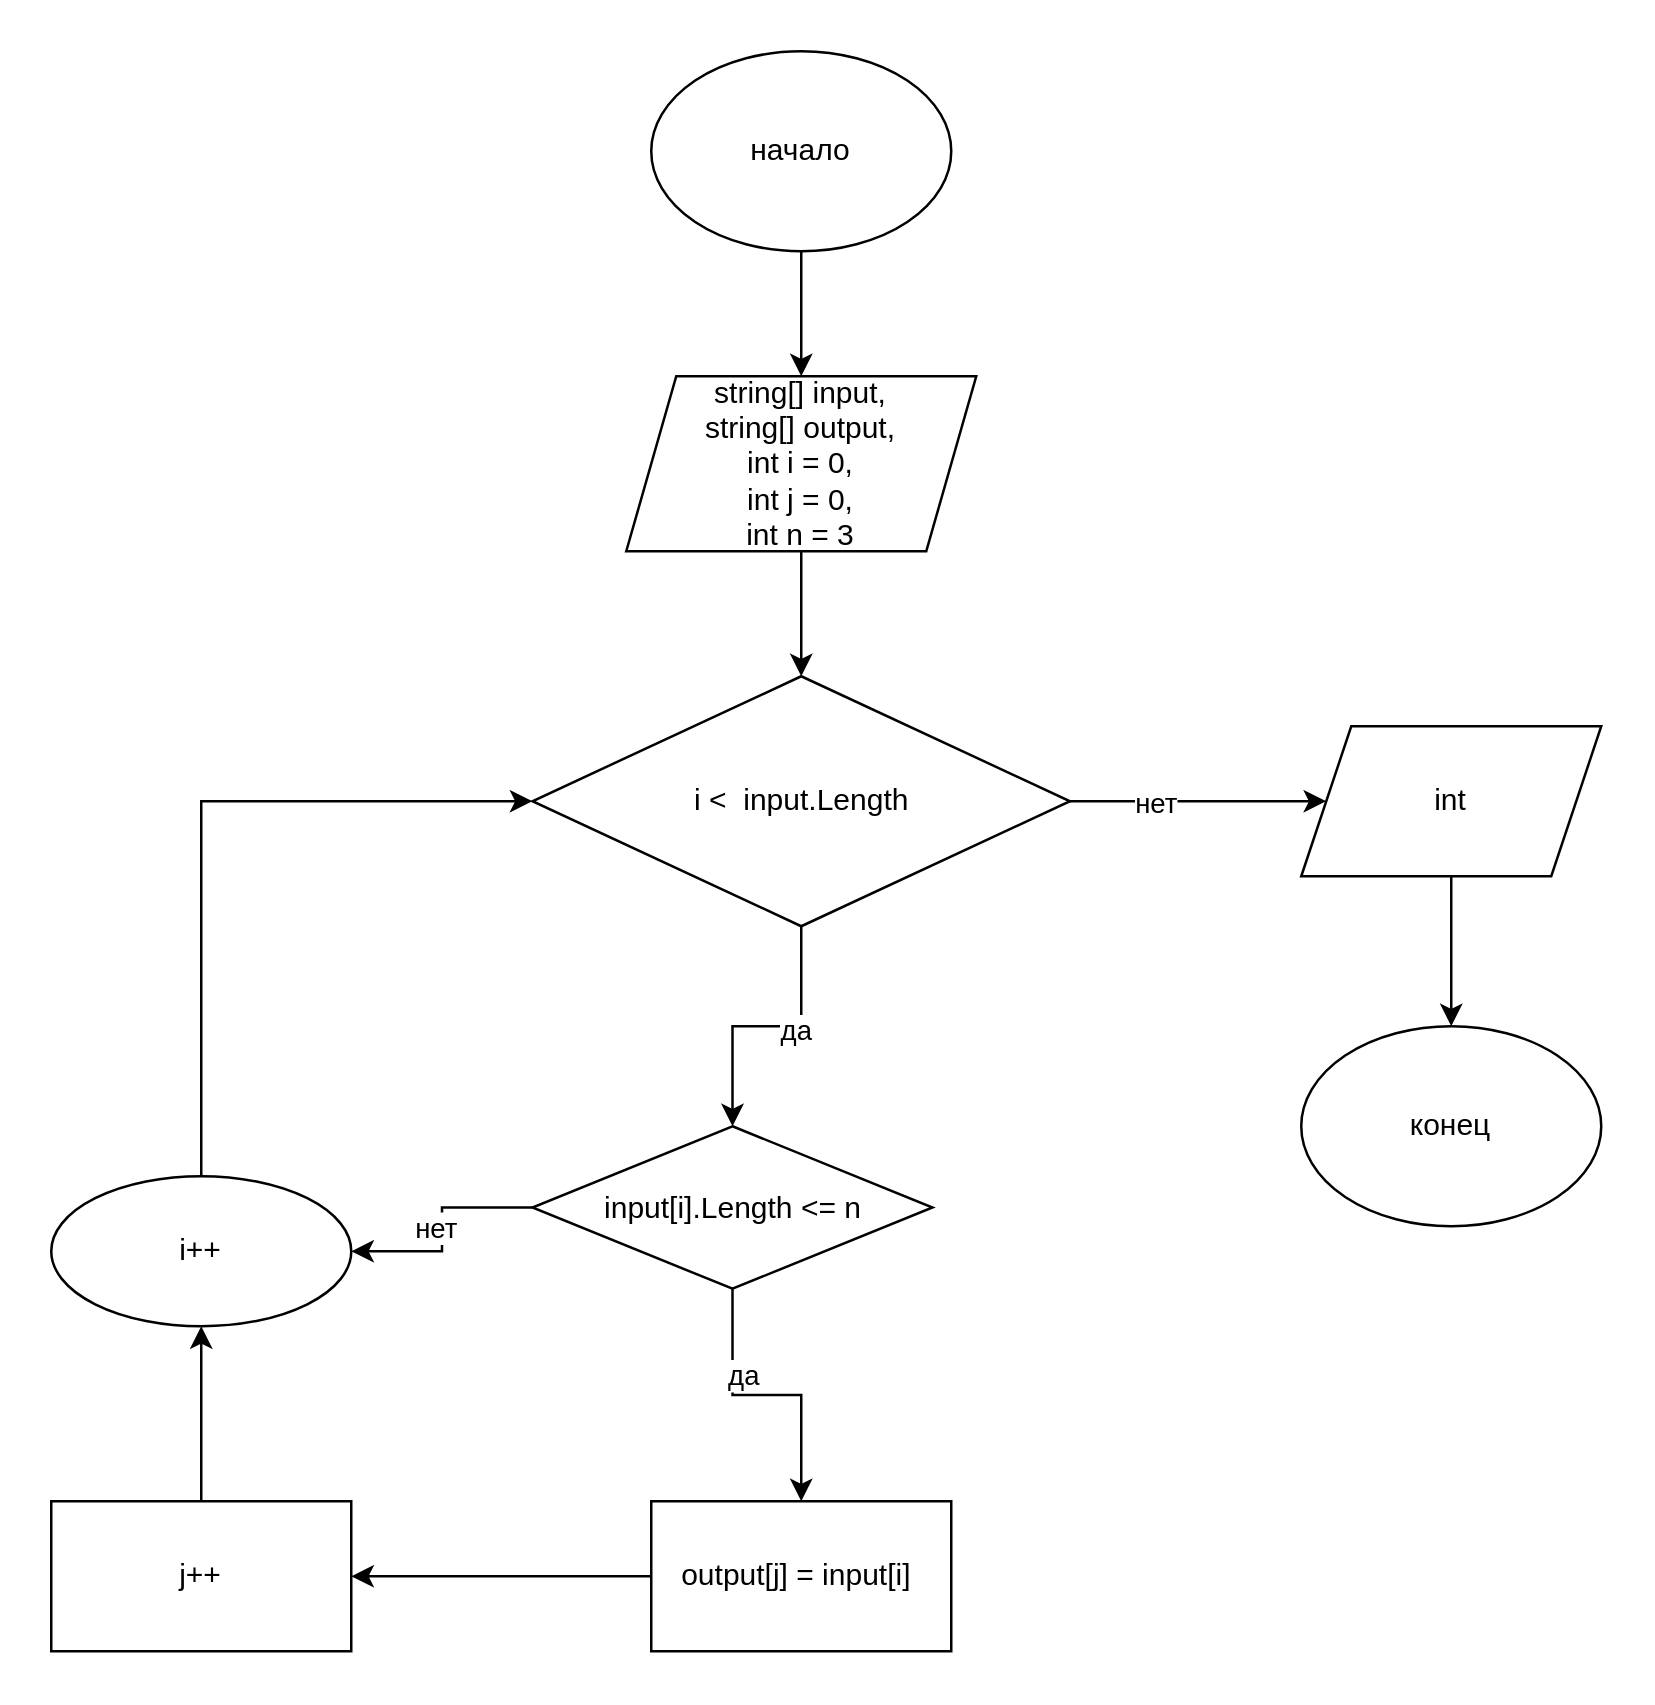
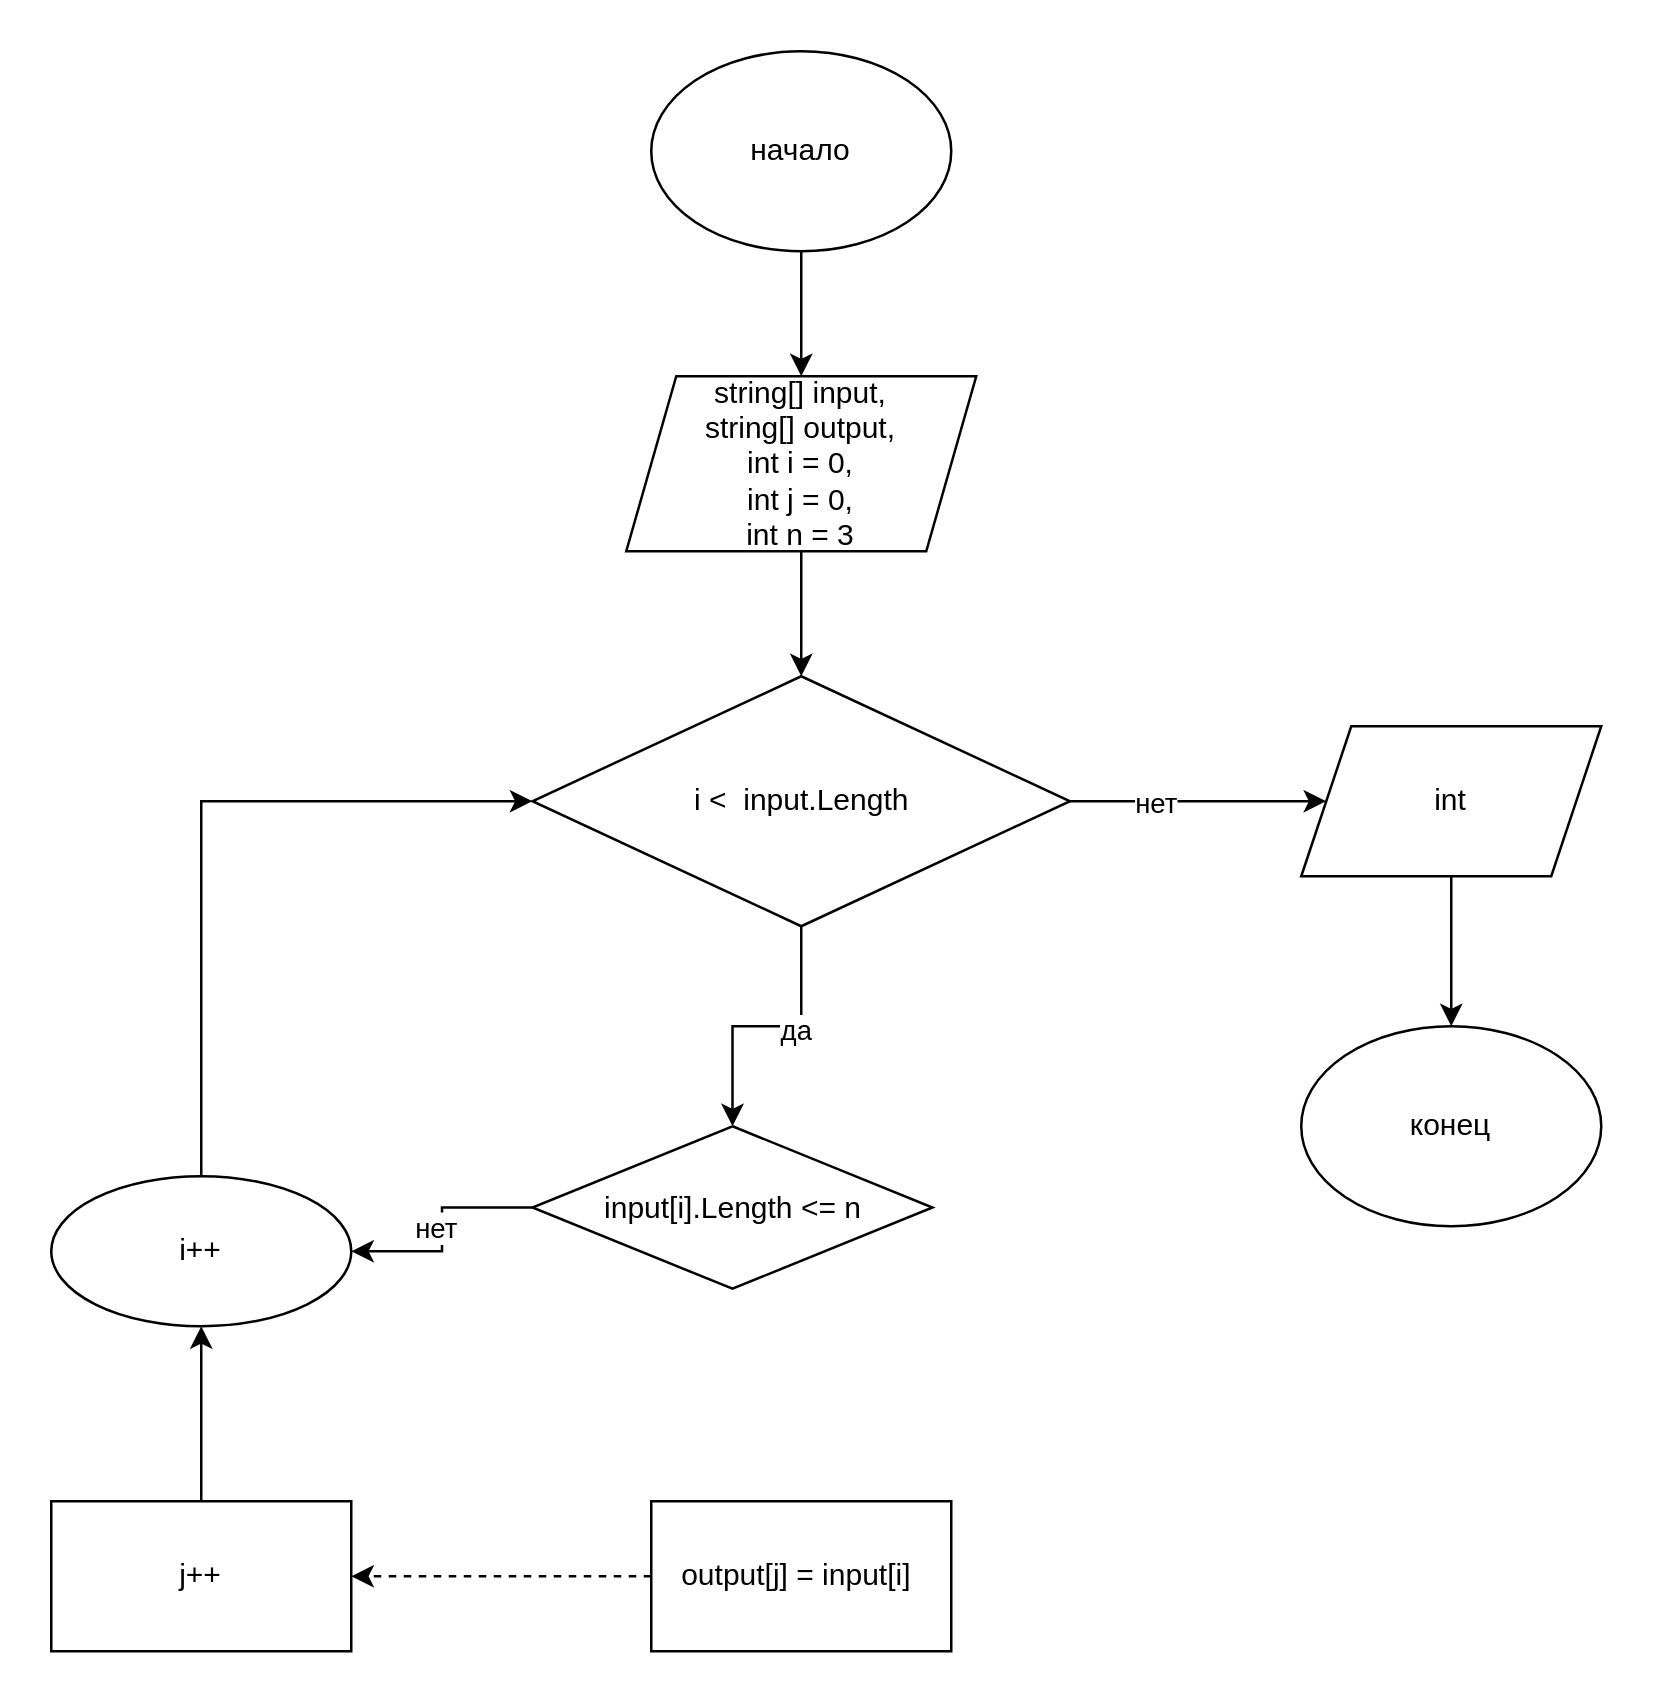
edge "input[i].Length <= n" -> "output[j] = input[i]": removed, label "да"
edge "output[j] = input[i]" -> "j++": style solid -> dashed
